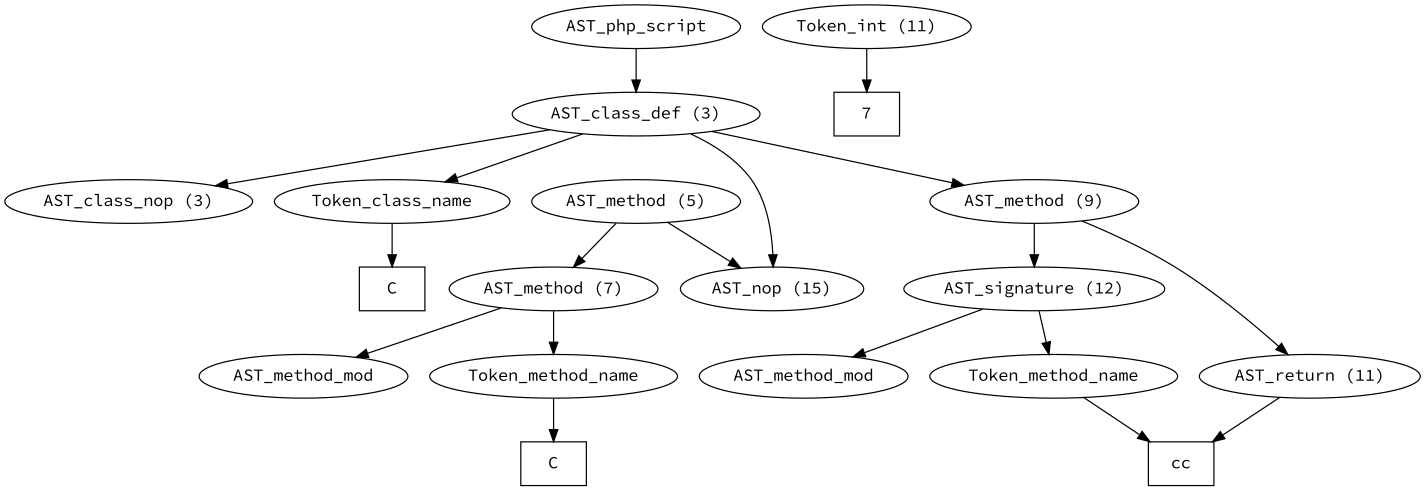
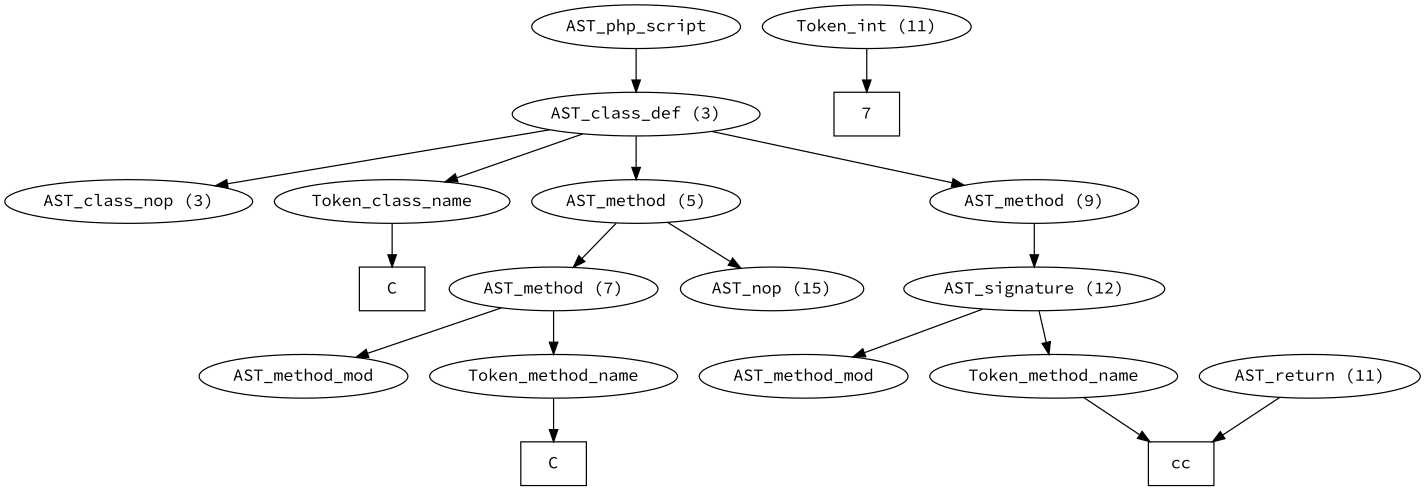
edge "AST_class_def (3)" -> "AST_nop (15)": now "AST_class_def (3)" -> "AST_method (5)"
edge "AST_method (9)" -> "AST_return (11)": removed
